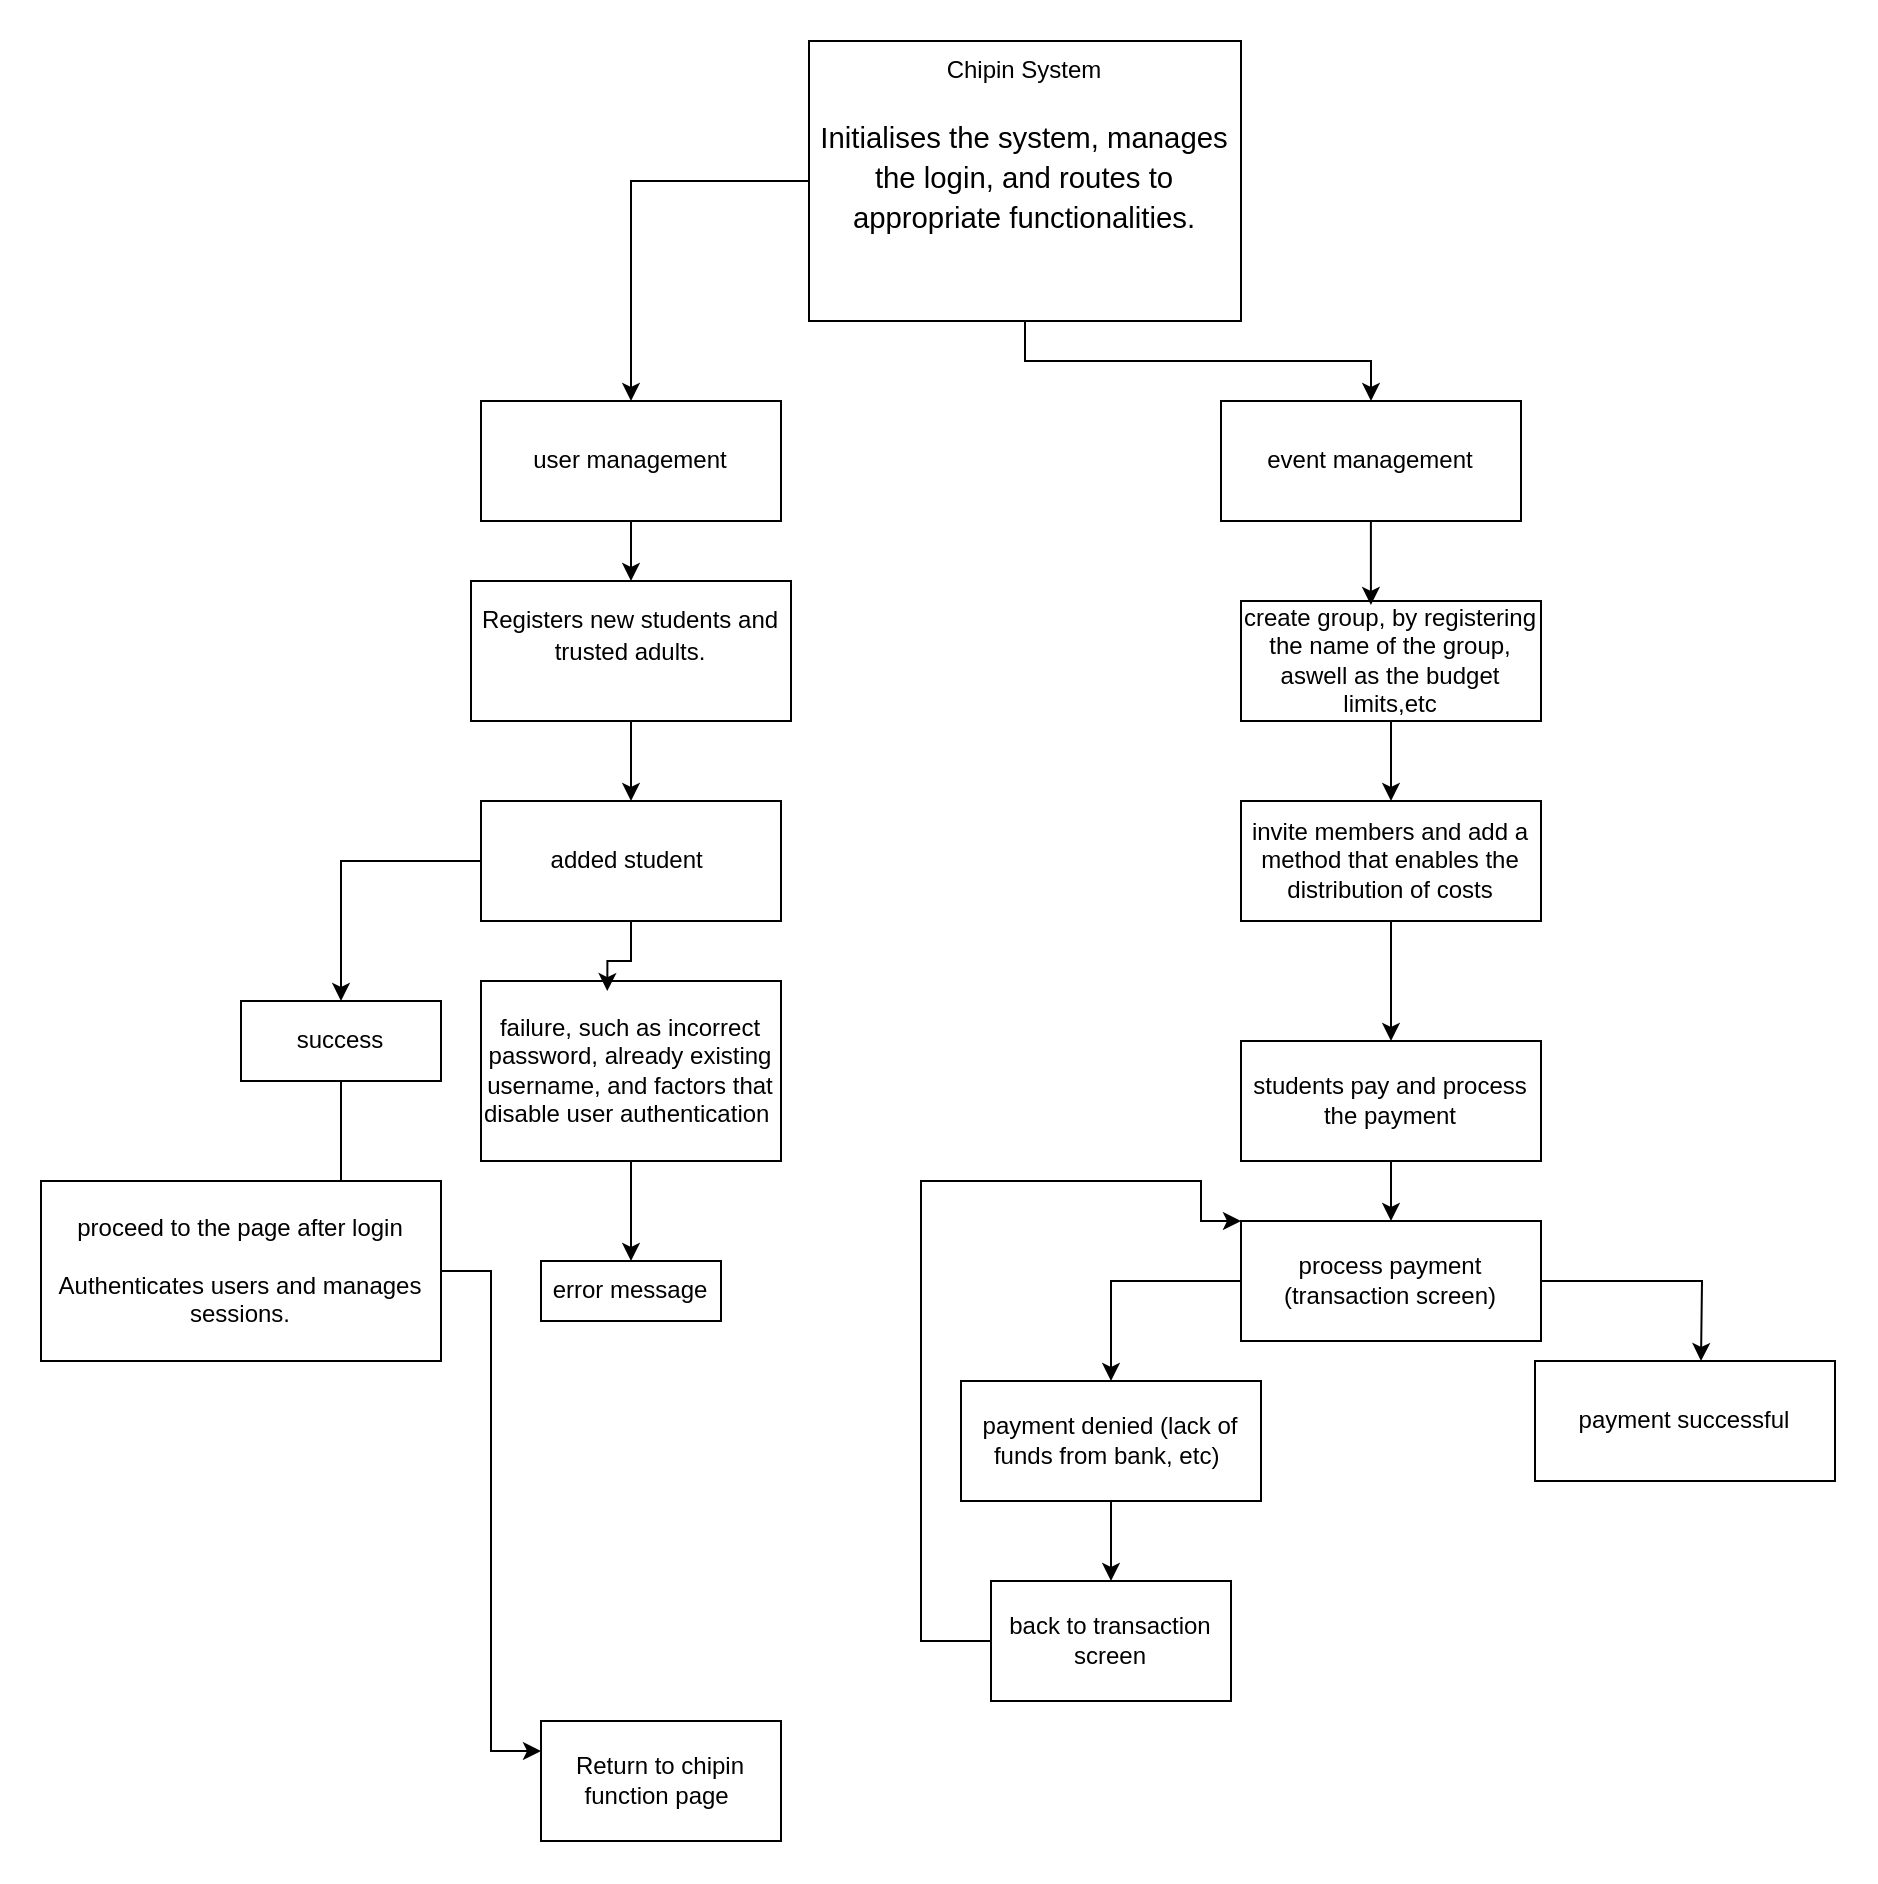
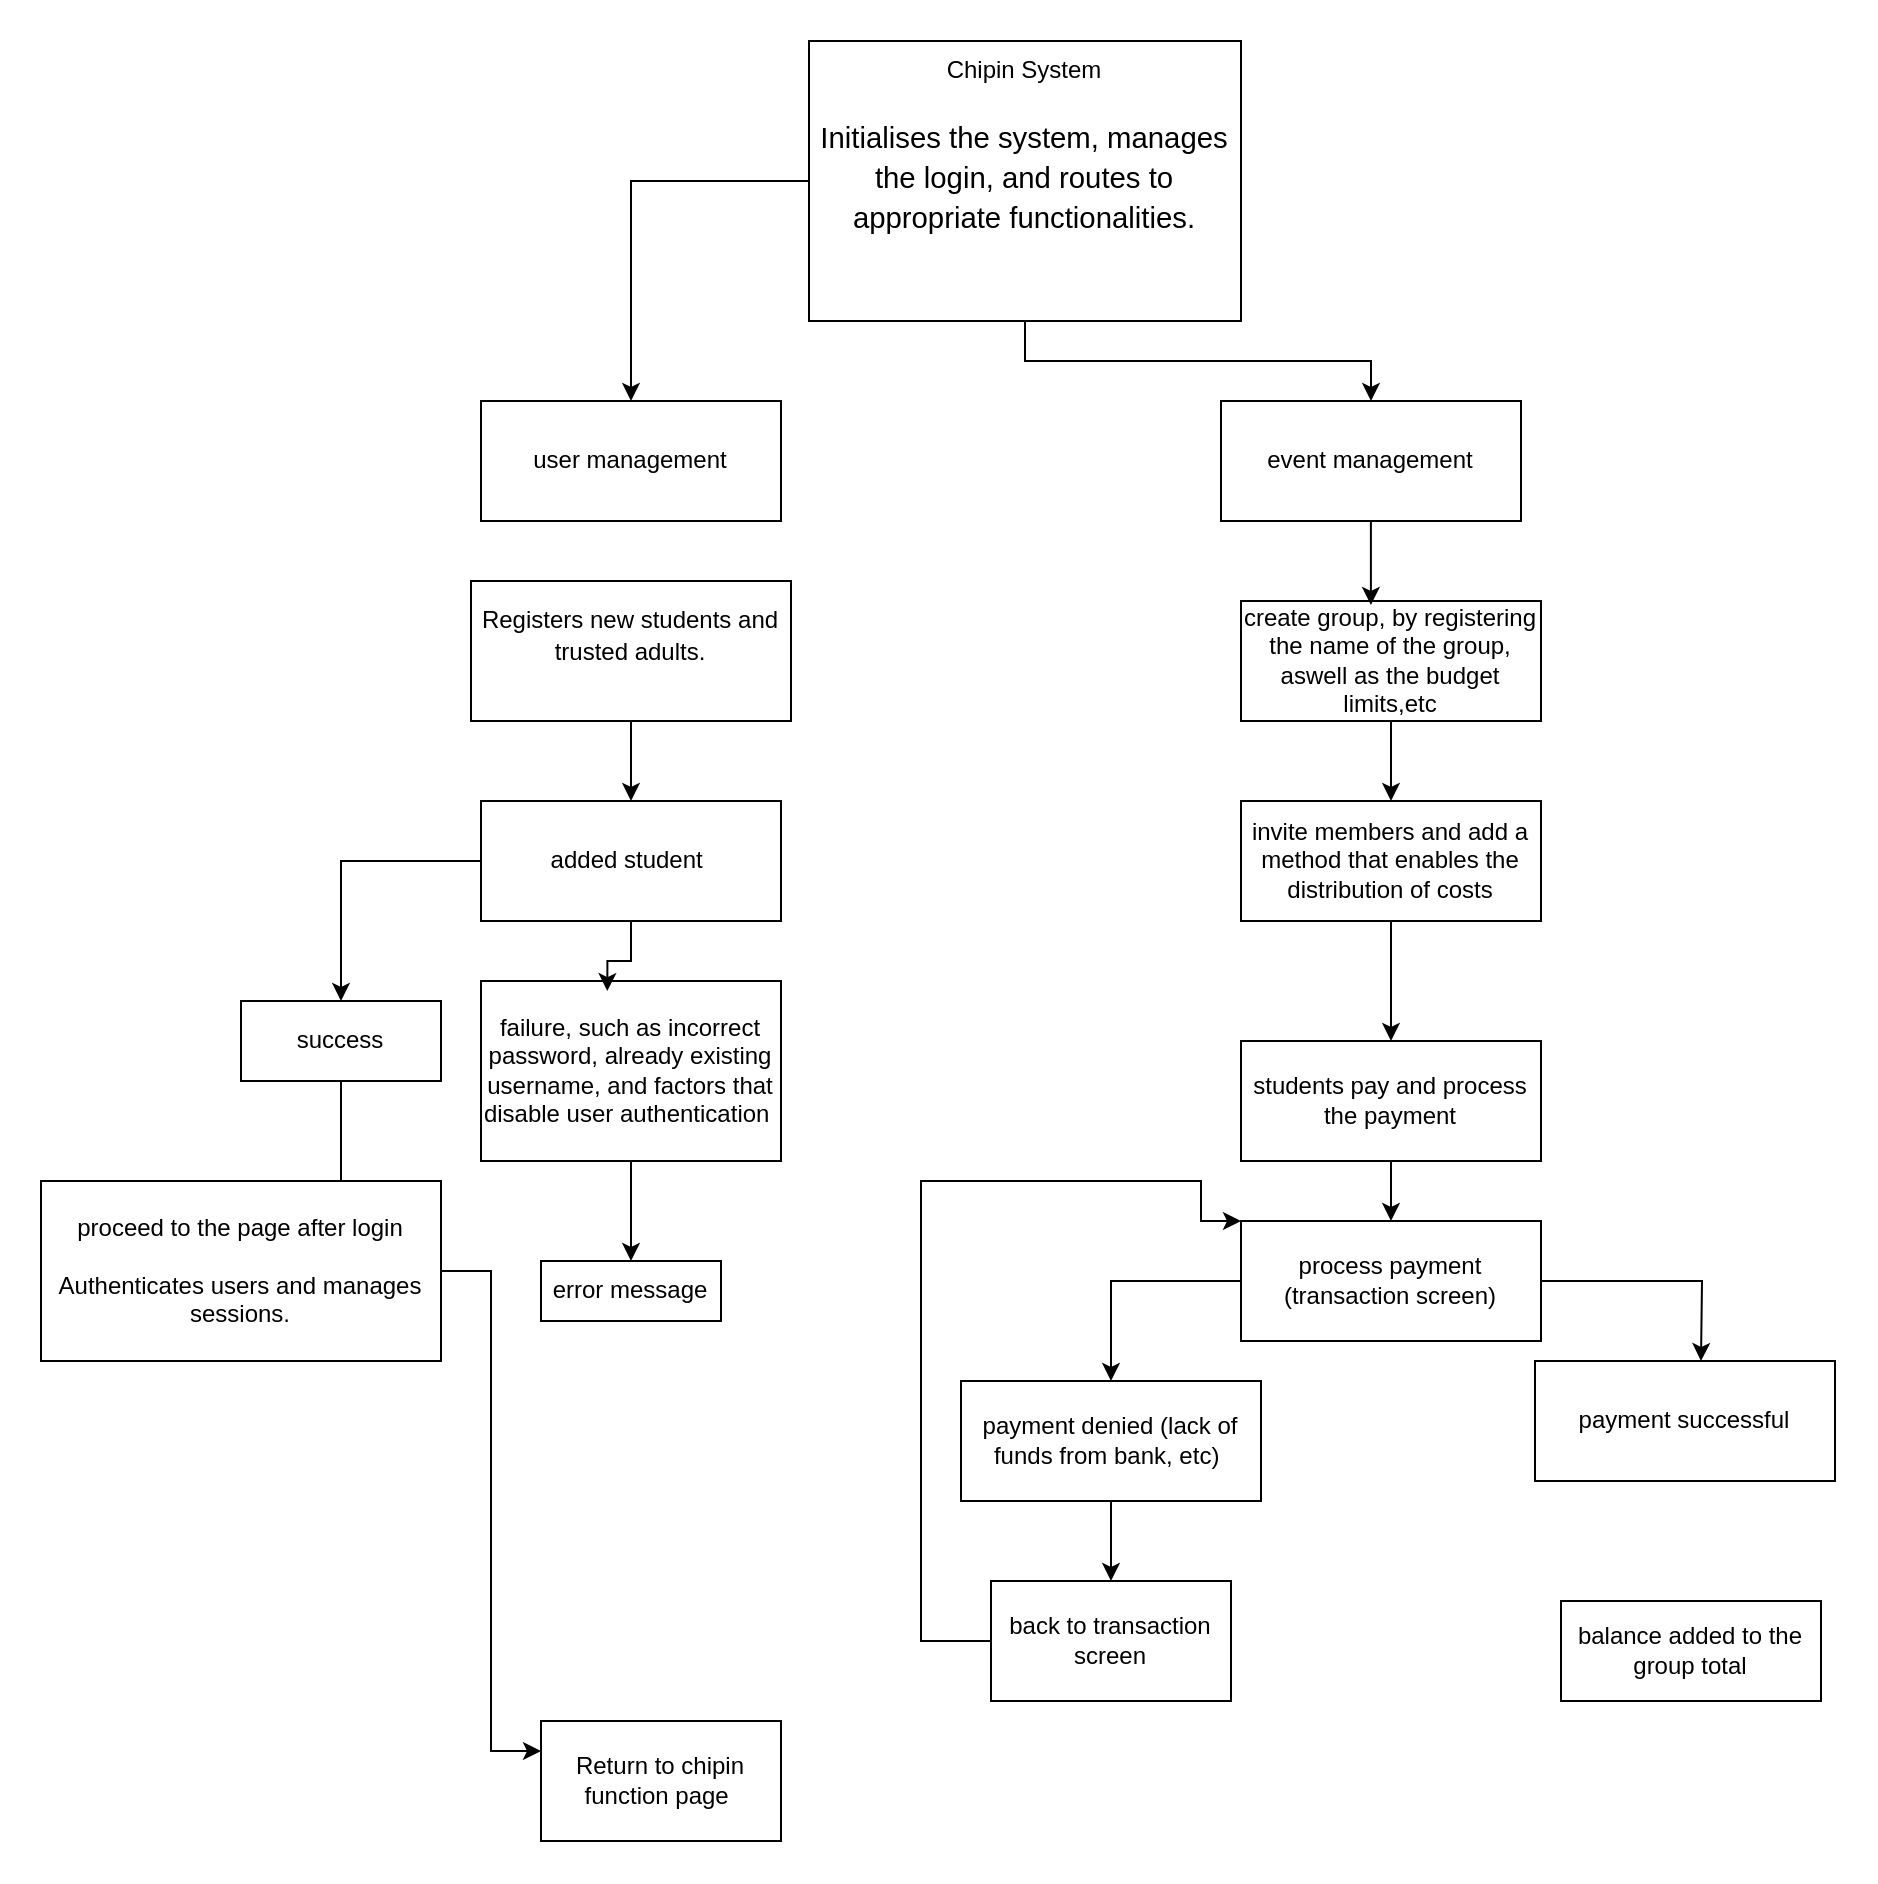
edge "user management" -> "Registers new students and trusted adults.": removed
node "balance added to the group total": added
